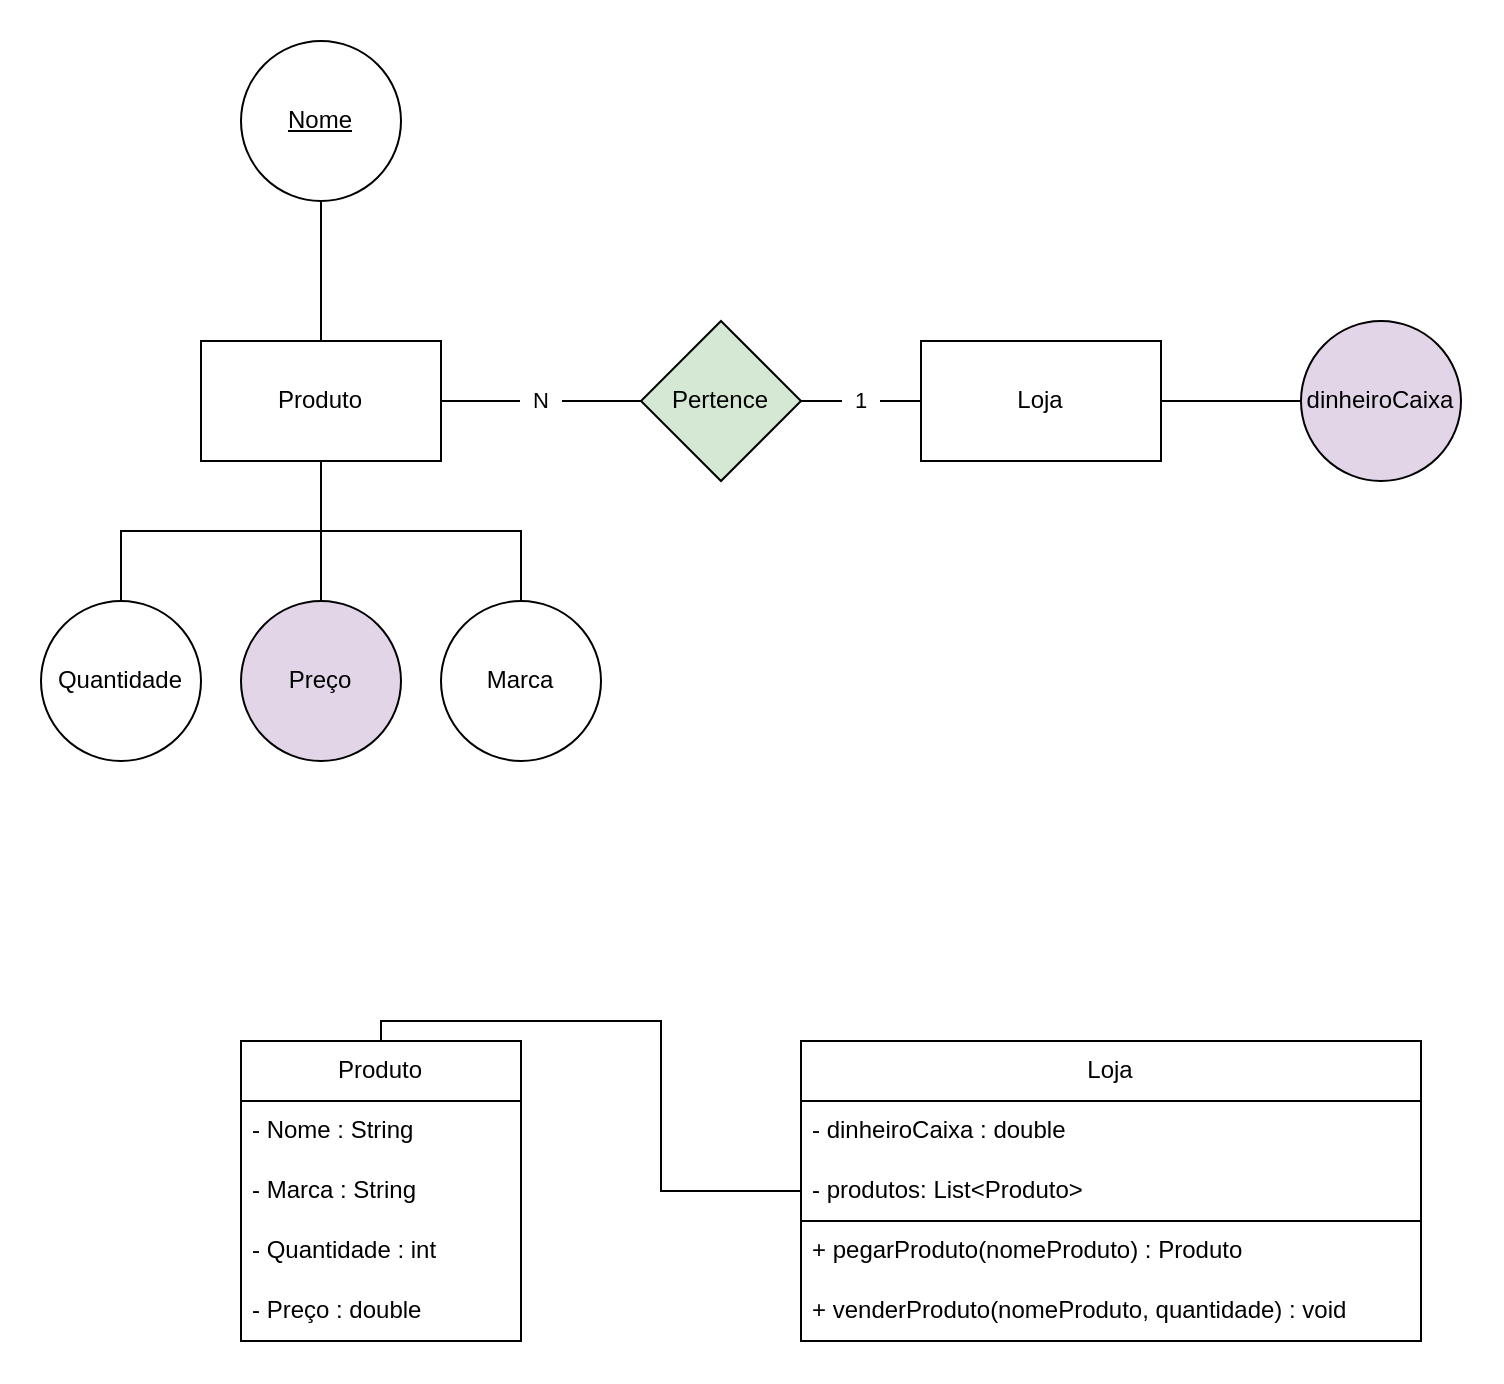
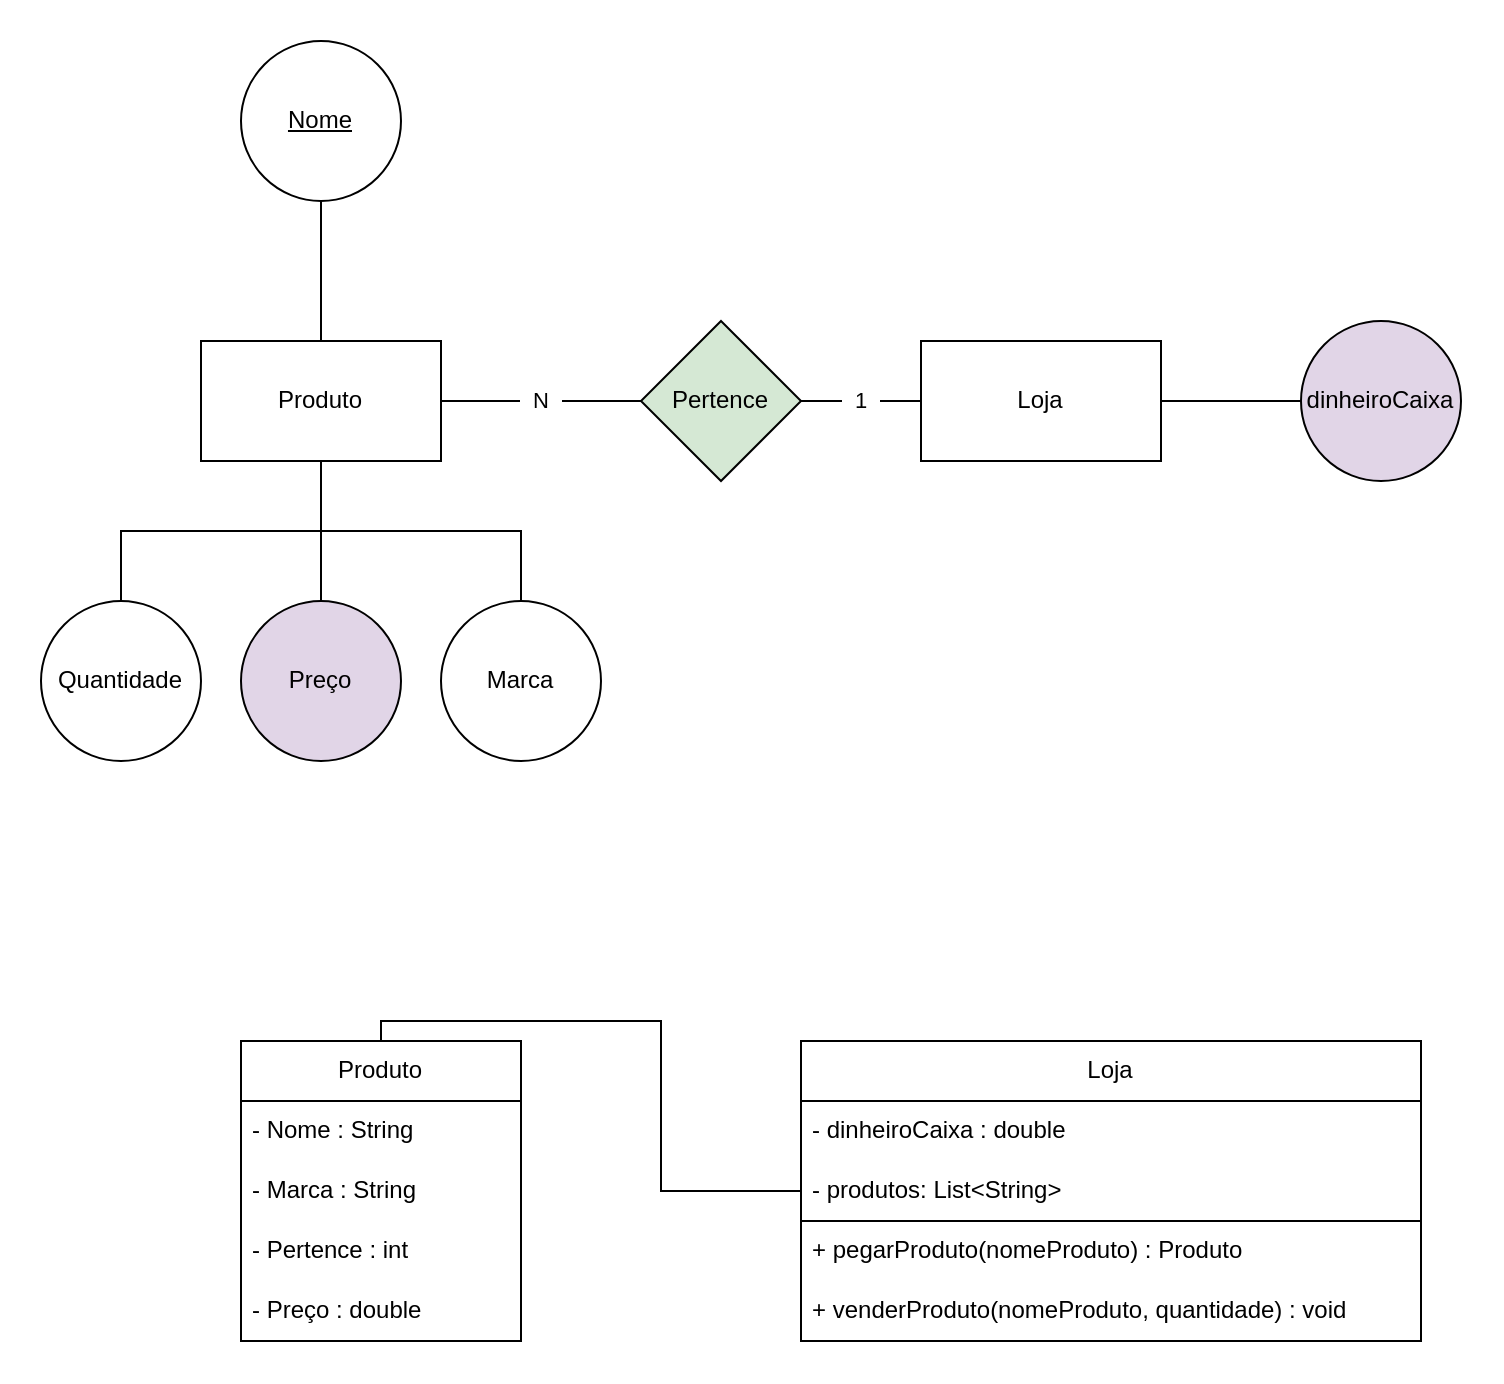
node "- produtos: List<Produto>": label "- produtos: List<Produto>" -> "- produtos: List<String>"
node "- Quantidade : int": label "- Quantidade : int" -> "- Pertence : int"
